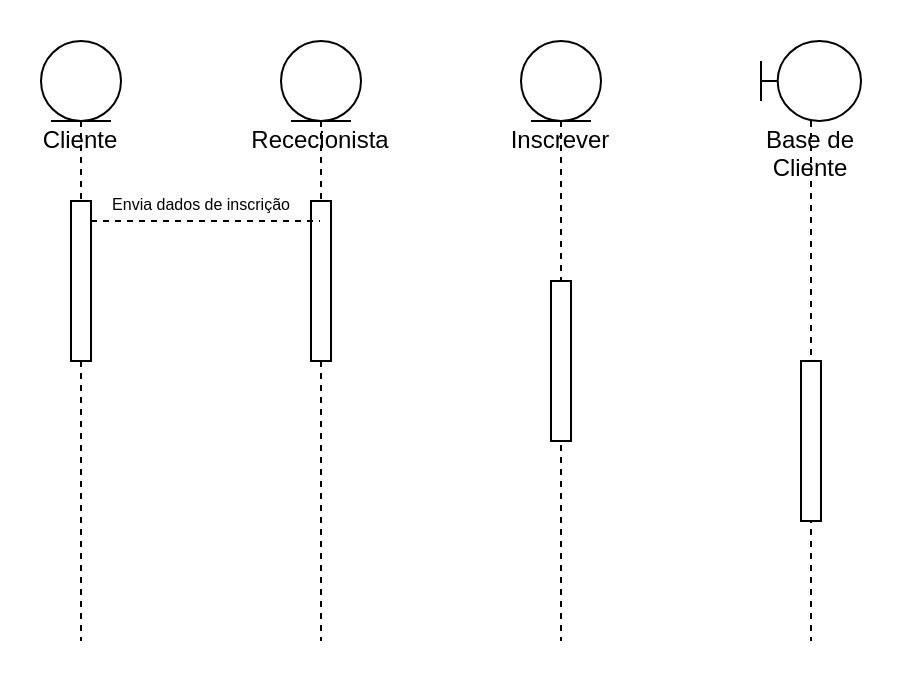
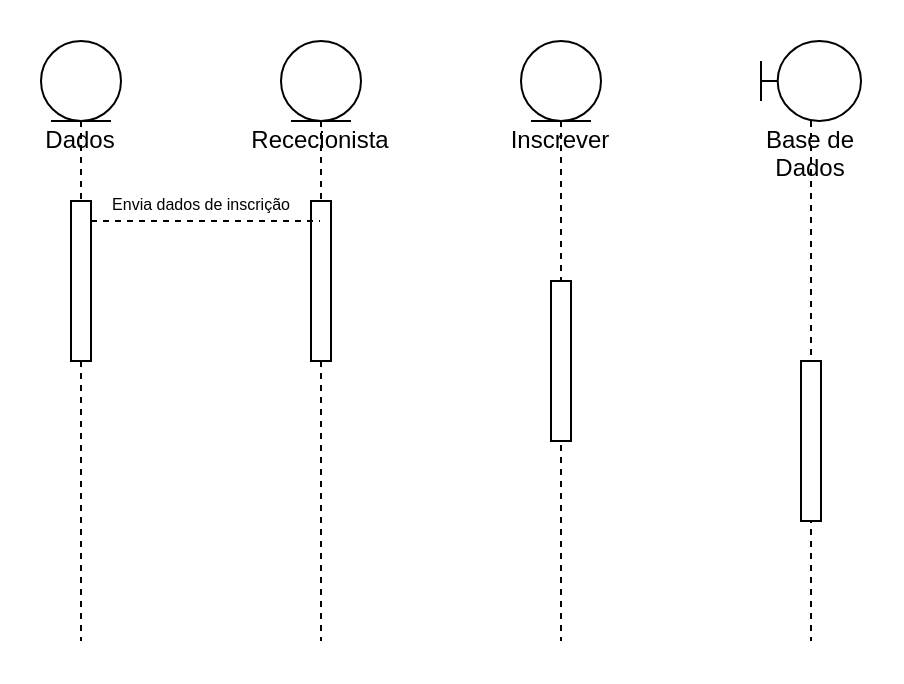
node "Cliente": label "Cliente" -> "Dados"
node "Base de Cliente": label "Base de Cliente" -> "Base de Dados"
